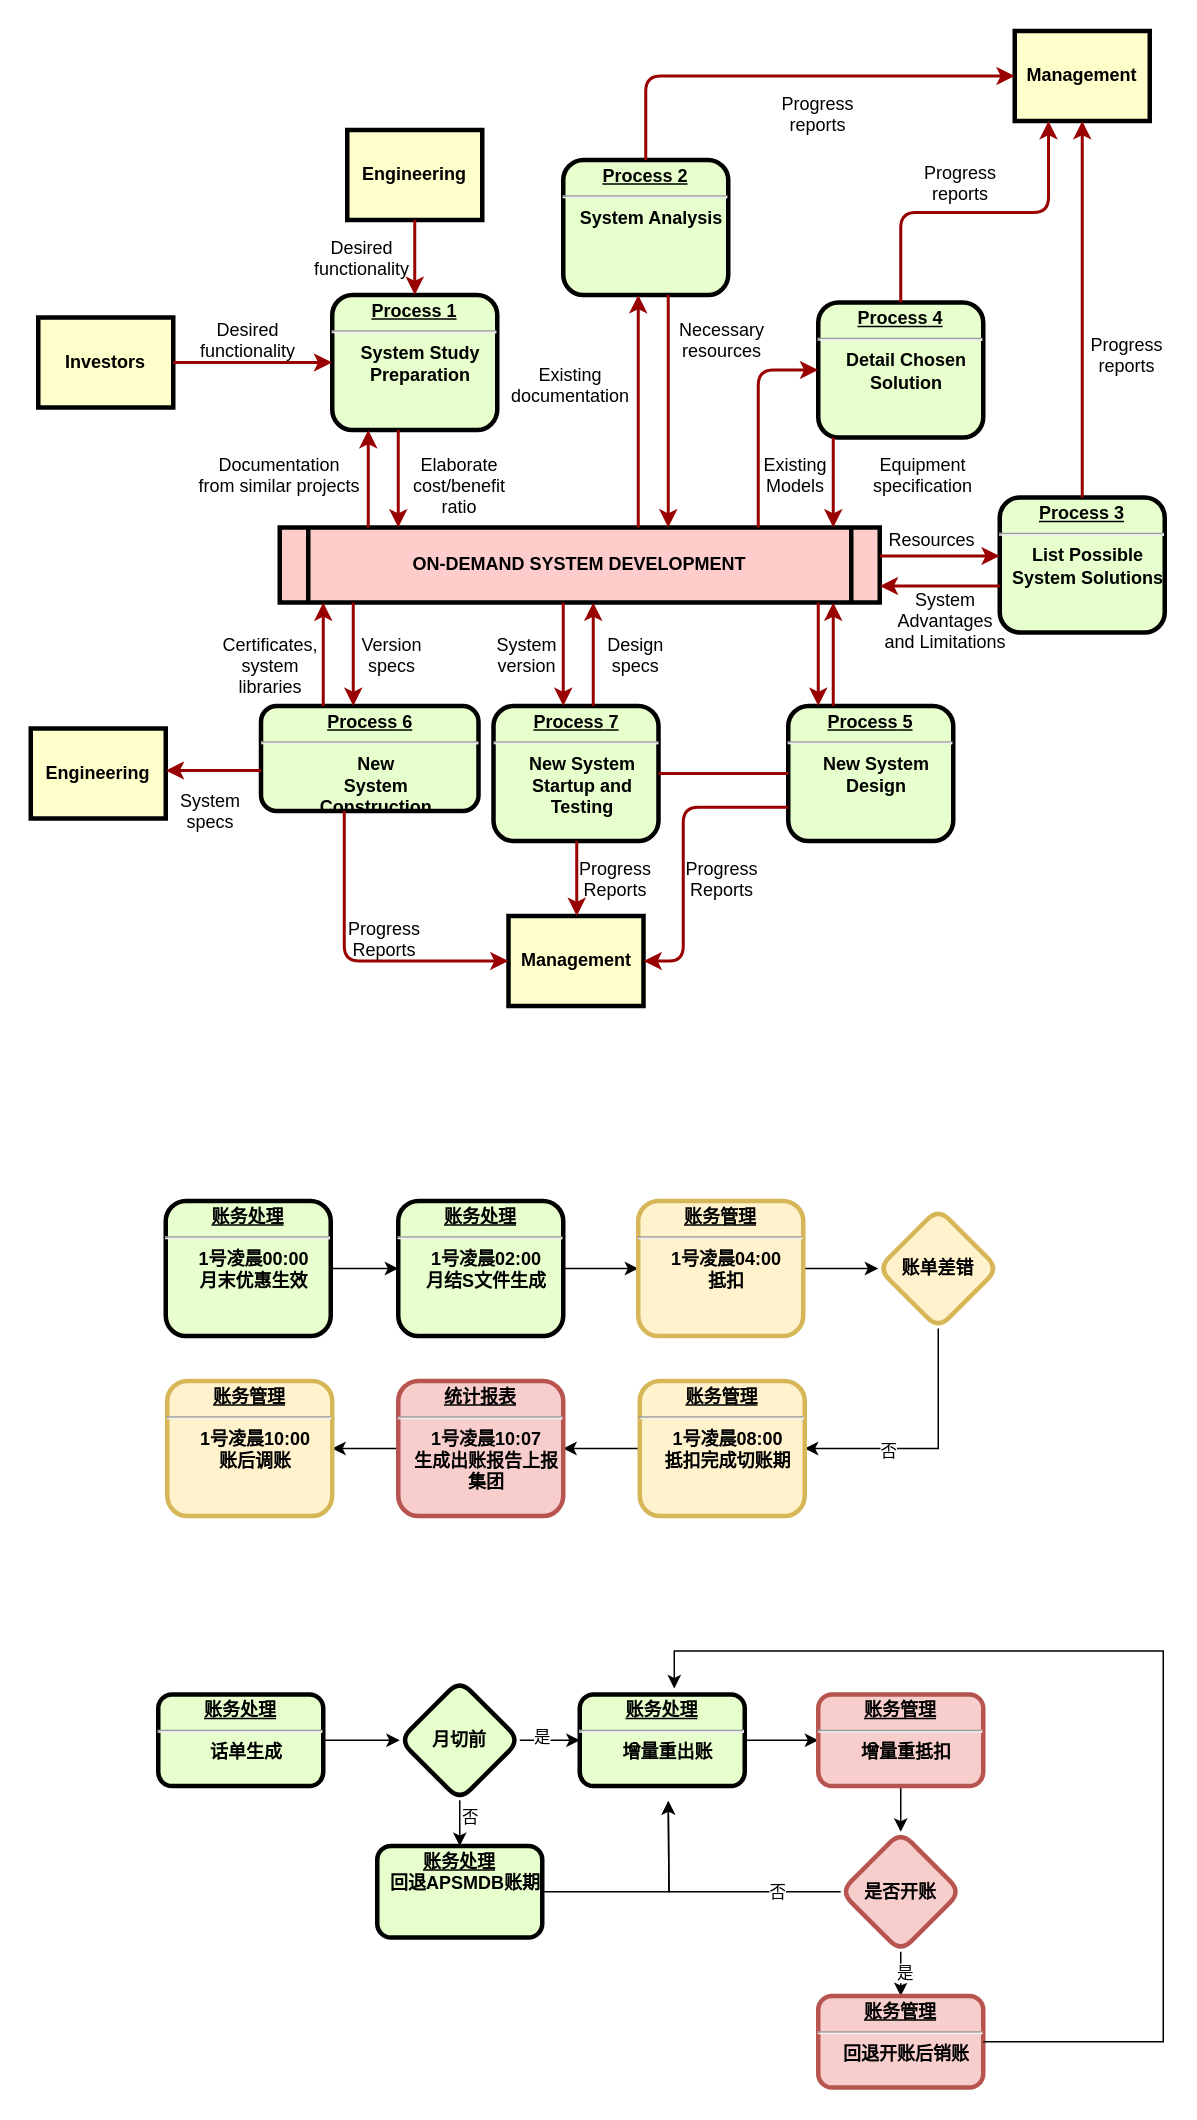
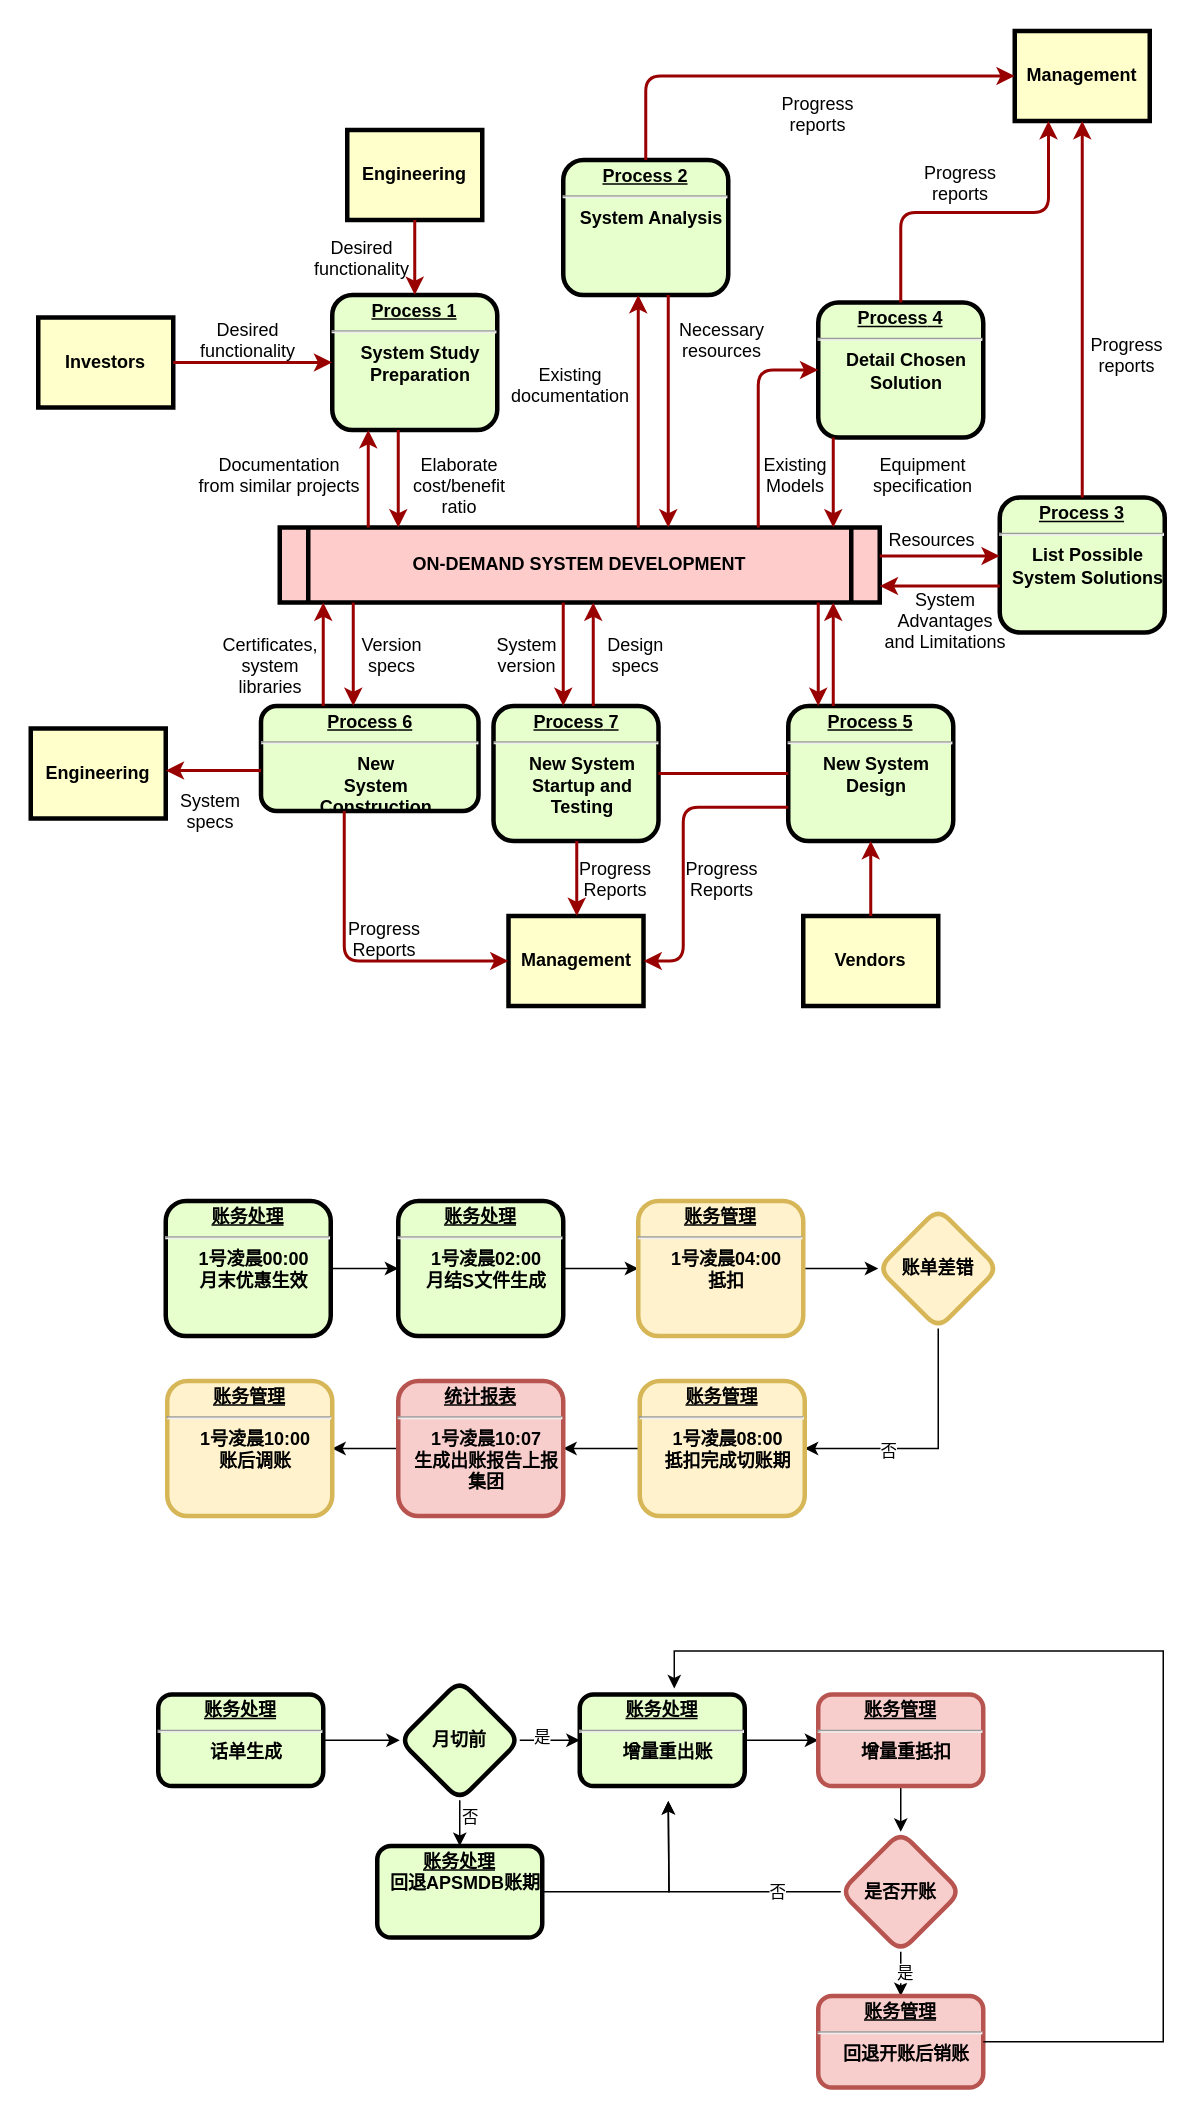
edge "Vendors" -> "Process 5 New System Design": added
node "Vendors": added
